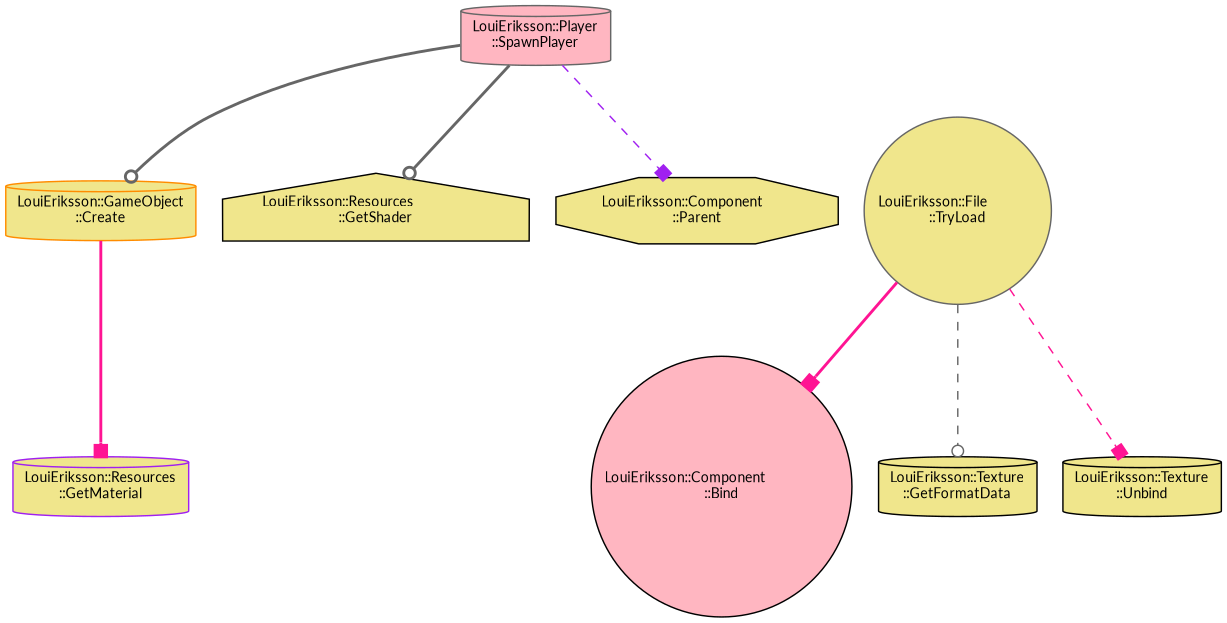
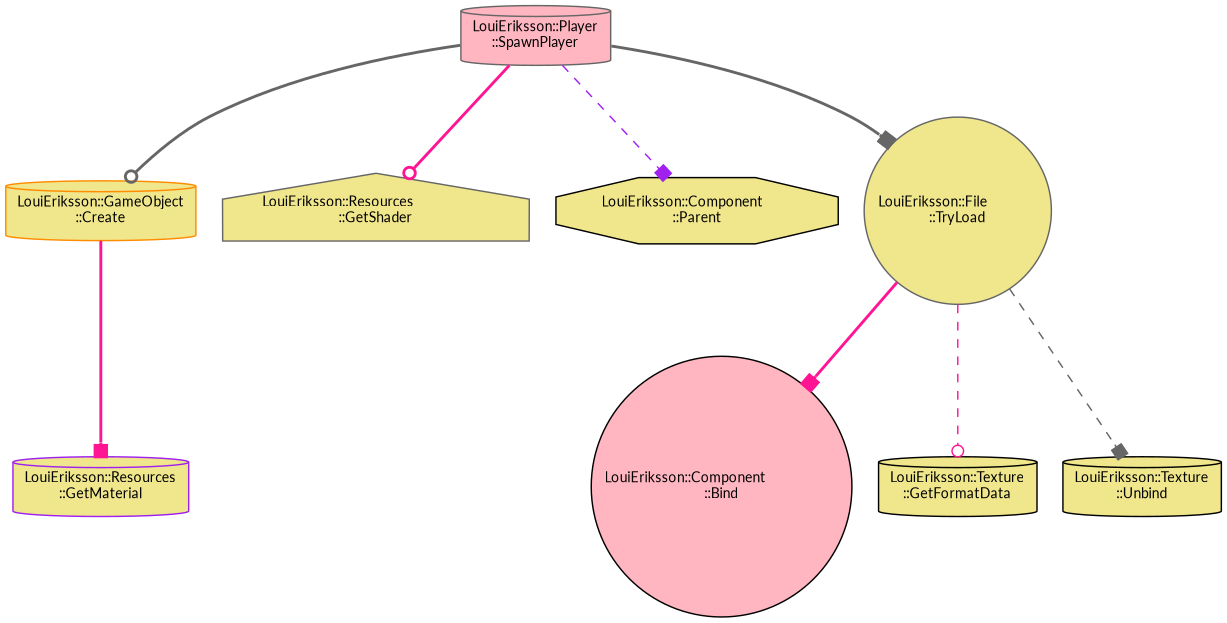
edge "LouiEriksson::Player ::SpawnPlayer" -> "LouiEriksson::File ::TryLoad": added
edge "LouiEriksson::Player ::SpawnPlayer" -> "LouiEriksson::Resources ::GetShader": color gray40 -> deeppink
node "LouiEriksson::Resources ::GetShader": color black -> gray40
edge "LouiEriksson::File ::TryLoad" -> "LouiEriksson::Texture ::Unbind": color deeppink -> gray40
edge "LouiEriksson::File ::TryLoad" -> "LouiEriksson::Texture ::GetFormatData": color gray40 -> deeppink
